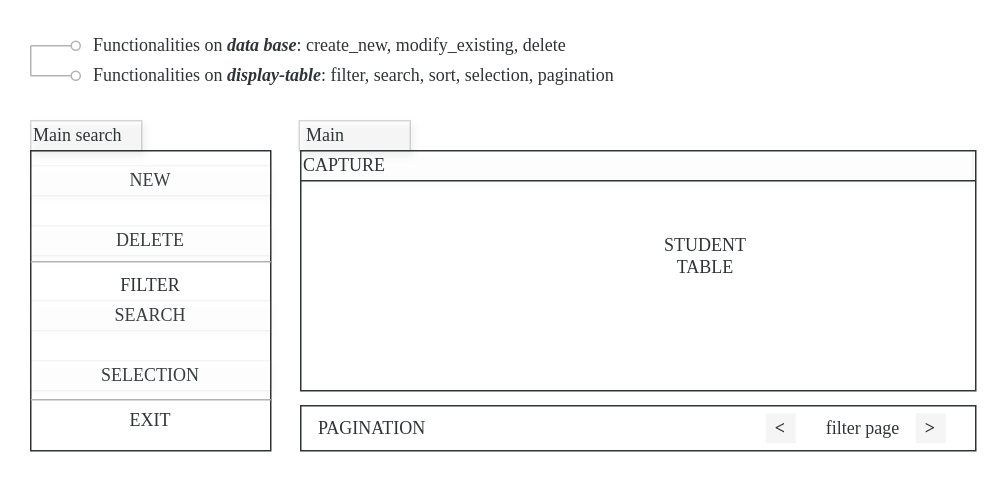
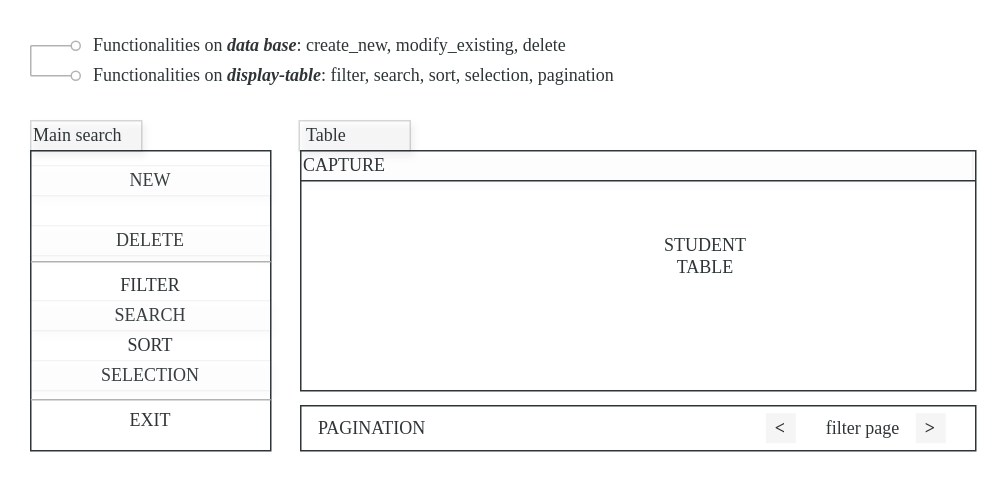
node "Main": label "Main" -> "Table"
node "SORT": added
